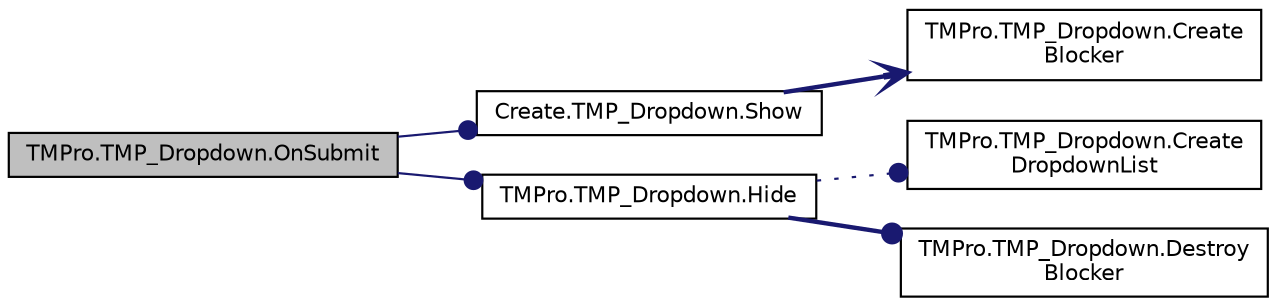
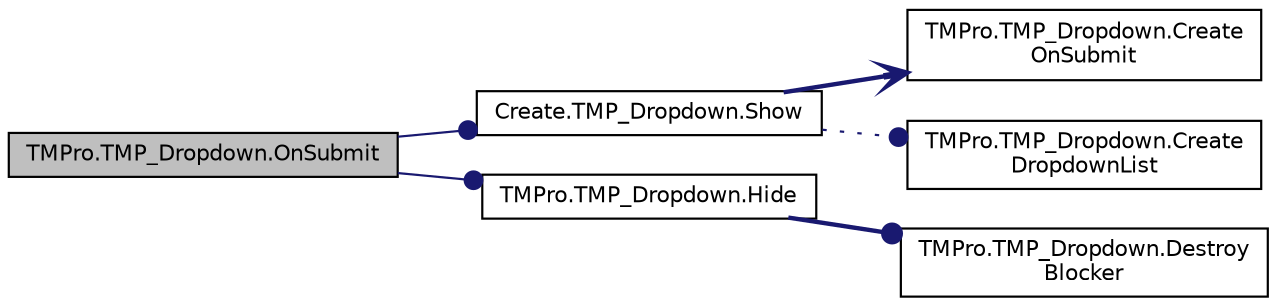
node "TMPro.TMP_Dropdown.Create Blocker": label "TMPro.TMP_Dropdown.Create Blocker" -> "TMPro.TMP_Dropdown.Create OnSubmit"
edge "TMPro.TMP_Dropdown.Hide" -> "TMPro.TMP_Dropdown.Create DropdownList": now "Create.TMP_Dropdown.Show" -> "TMPro.TMP_Dropdown.Create DropdownList"
